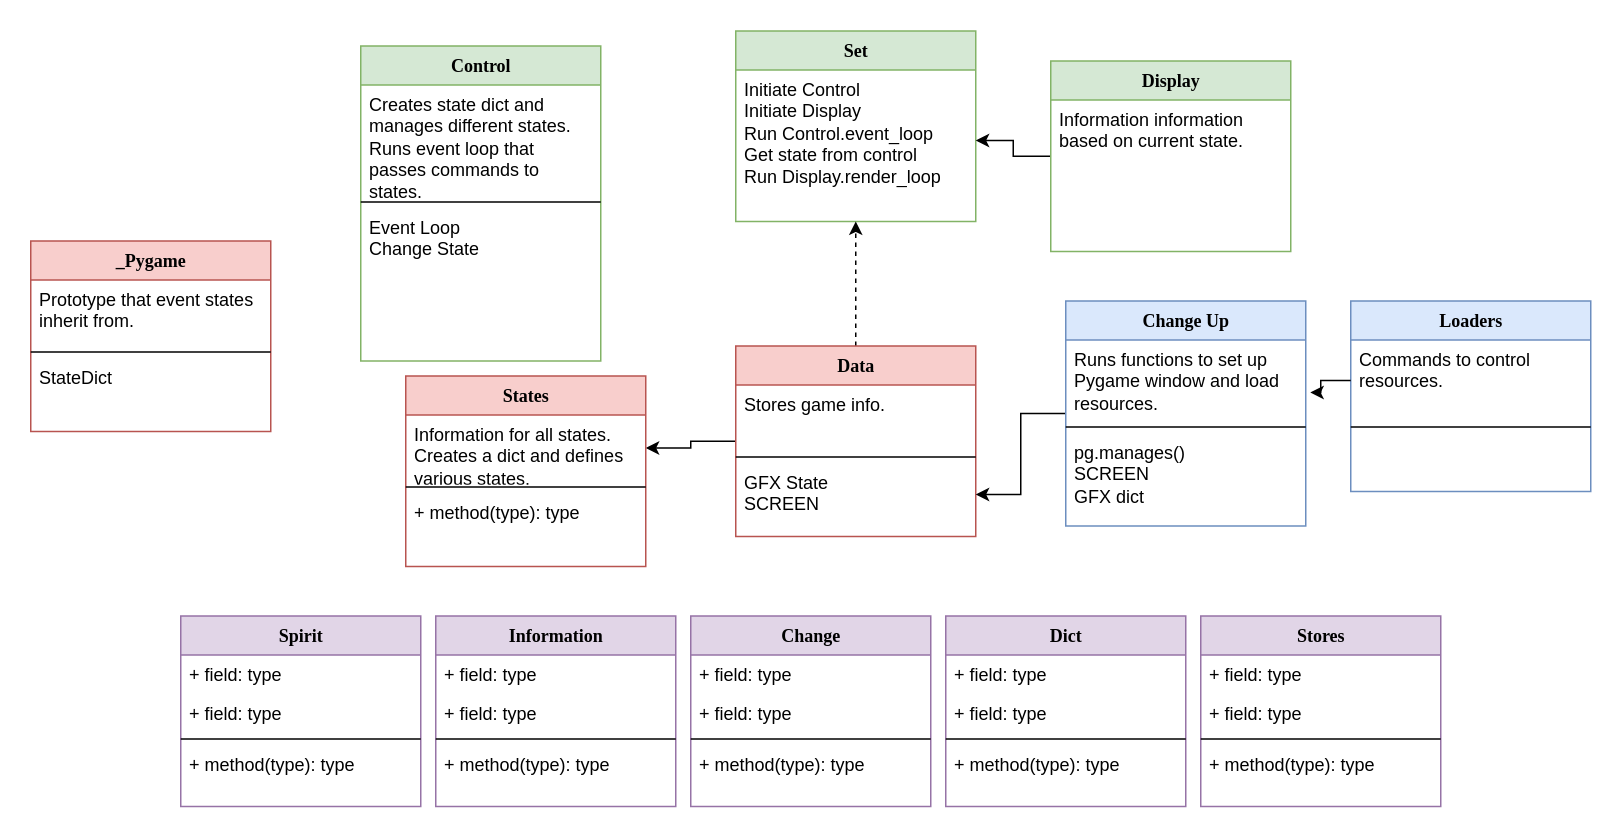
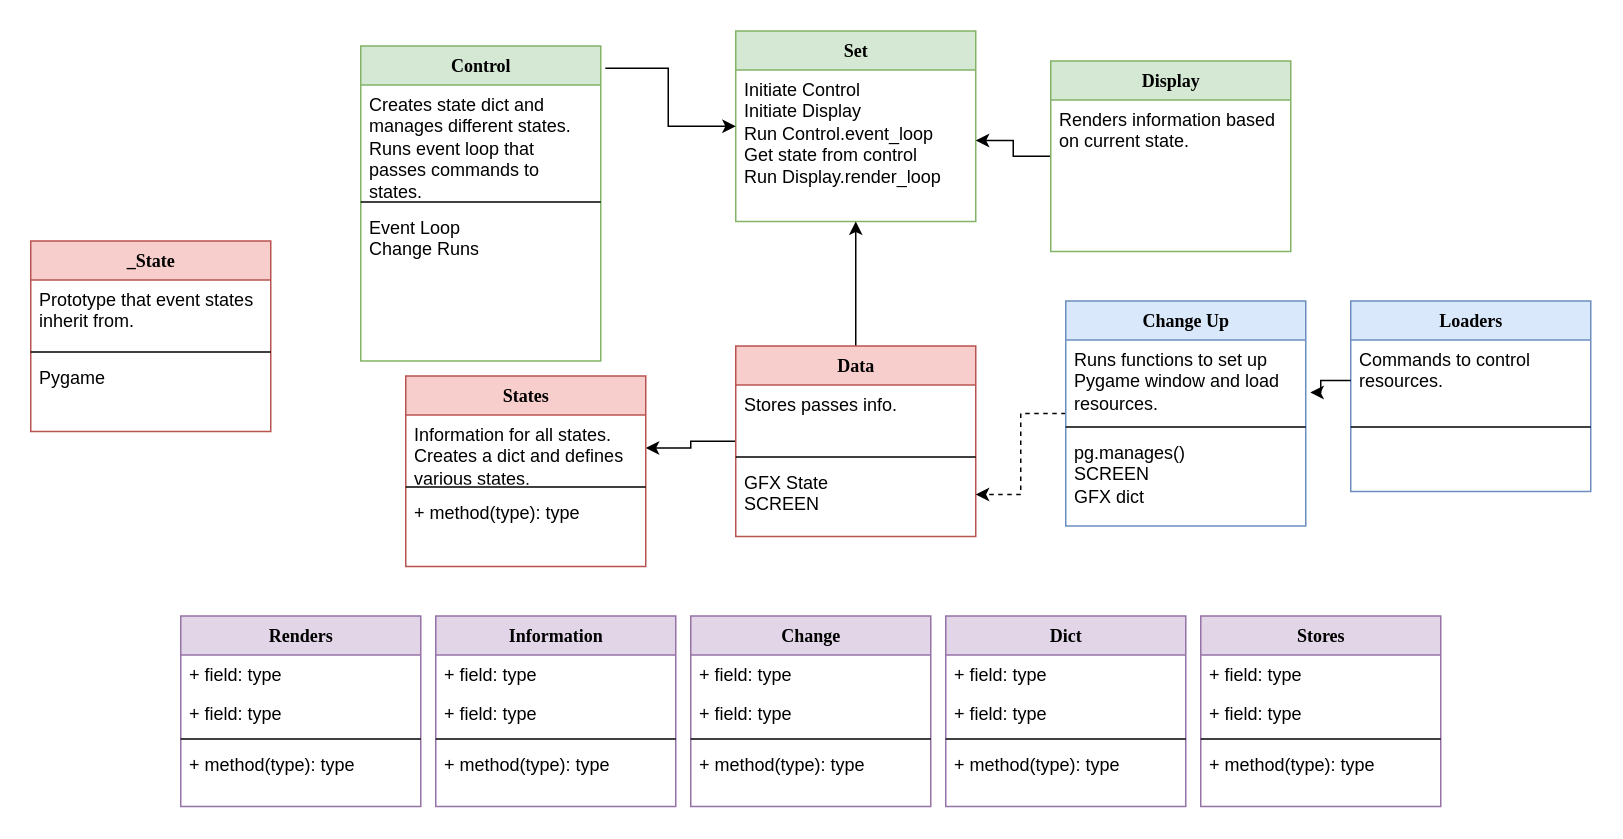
edge "Control" -> "Set": added
node "Information information based on current state.": label "Information information based on current state." -> "Renders information based on current state."
node "Event Loop Change State": label "Event Loop Change State" -> "Event Loop Change Runs"
node "_Pygame": label "_Pygame" -> "_State"
edge "Data" -> "Set": style dashed -> solid
node "StateDict": label "StateDict" -> "Pygame"
node "Stores game info.": label "Stores game info." -> "Stores passes info."
edge "Change Up" -> "GFX State SCREEN": style solid -> dashed
node "Spirit": label "Spirit" -> "Renders"
